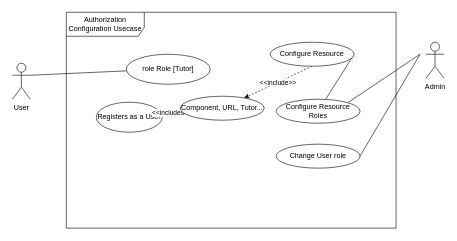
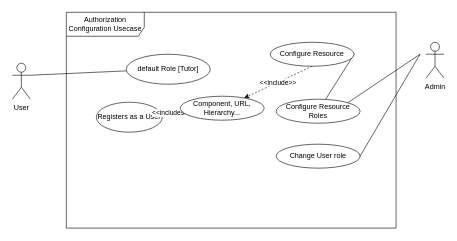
node "role Role [Tutor]": label "role Role [Tutor]" -> "default Role [Tutor]"
node "Component, URL, Tutor...": label "Component, URL, Tutor..." -> "Component, URL, Hierarchy..."
